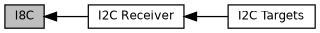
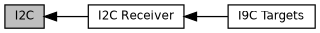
node "I8C": label "I8C" -> "I2C"
node "I2C Targets": label "I2C Targets" -> "I9C Targets"
